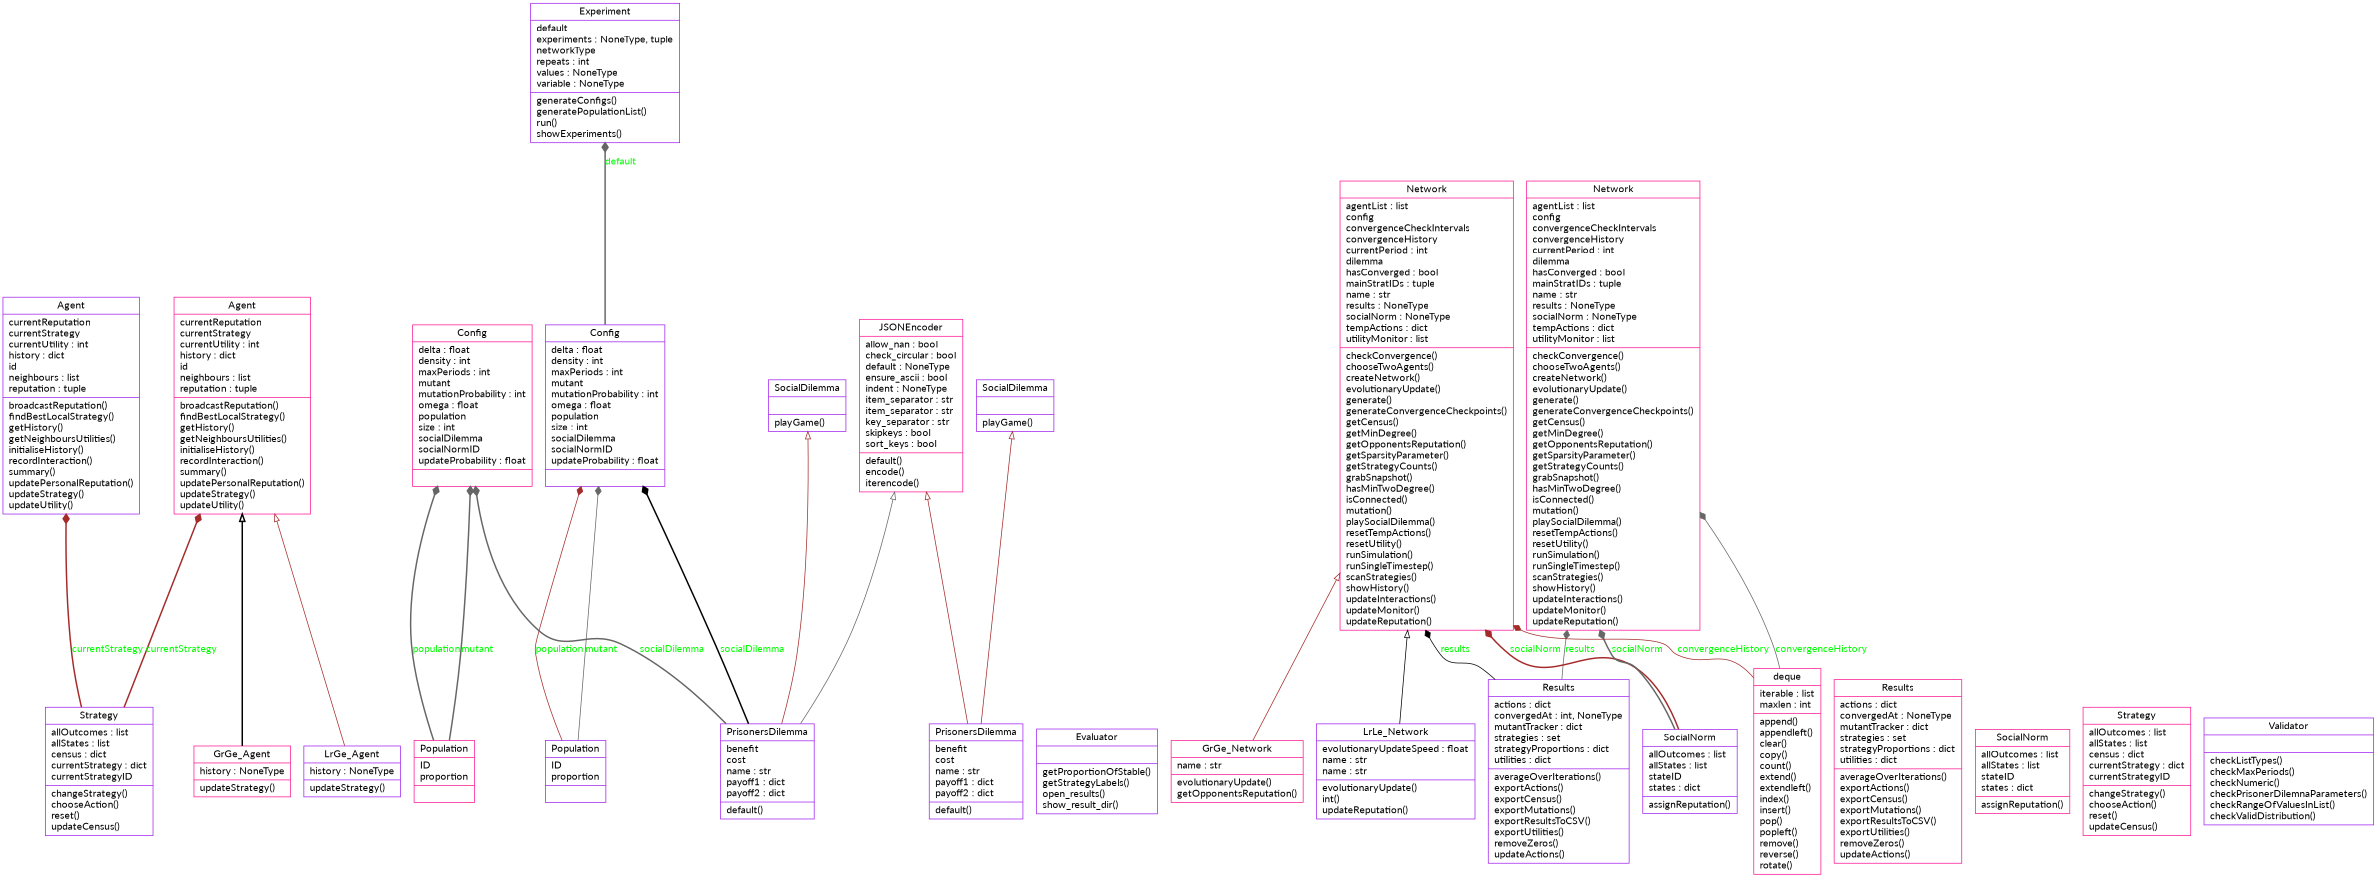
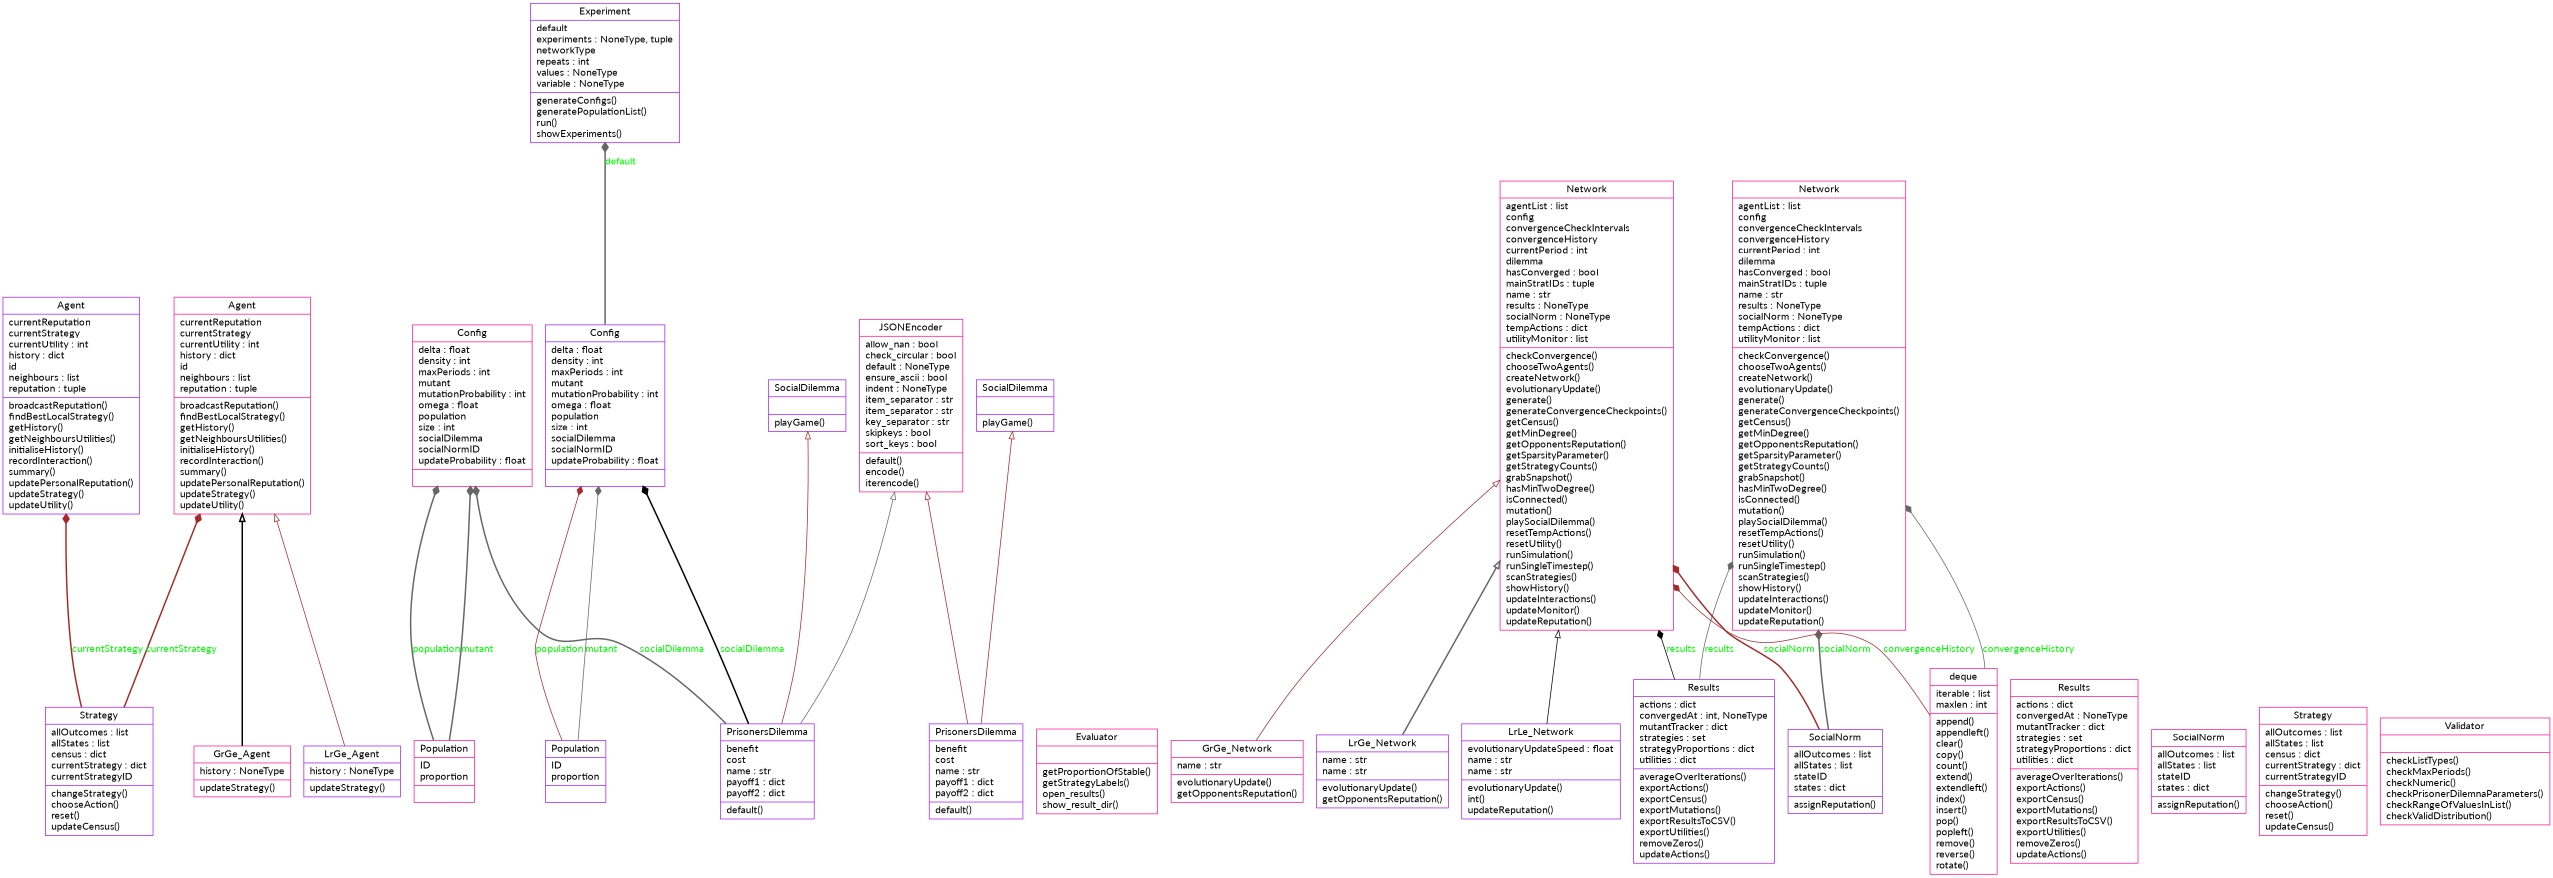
node "Evaluator": color purple -> deeppink
node "LrGe_Network": added
node "Validator": color purple -> deeppink
